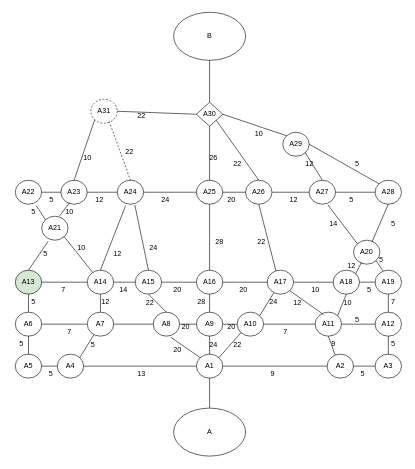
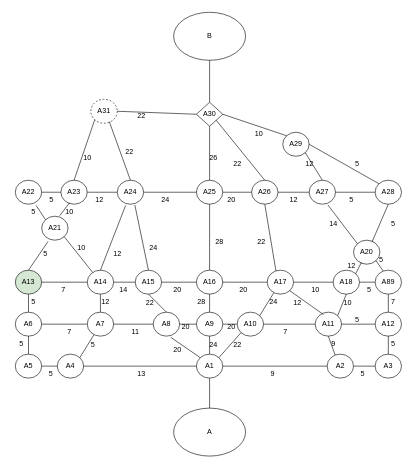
edge "A31" -- "A24": style dashed -> solid
node "A26": moved (259, 192) -> (265, 192)
node "A19": label "A19" -> "A89"
node "11": added
